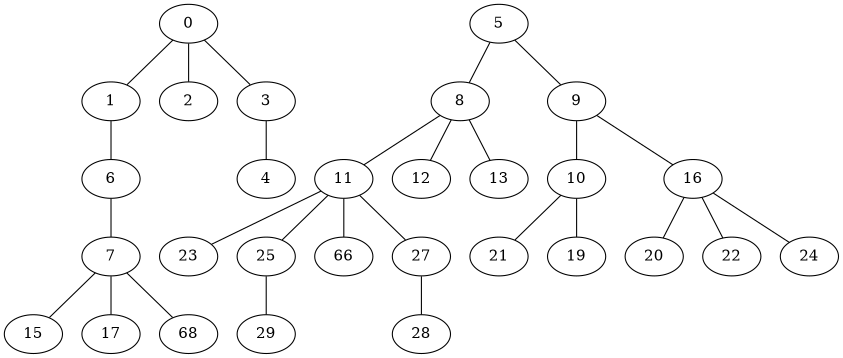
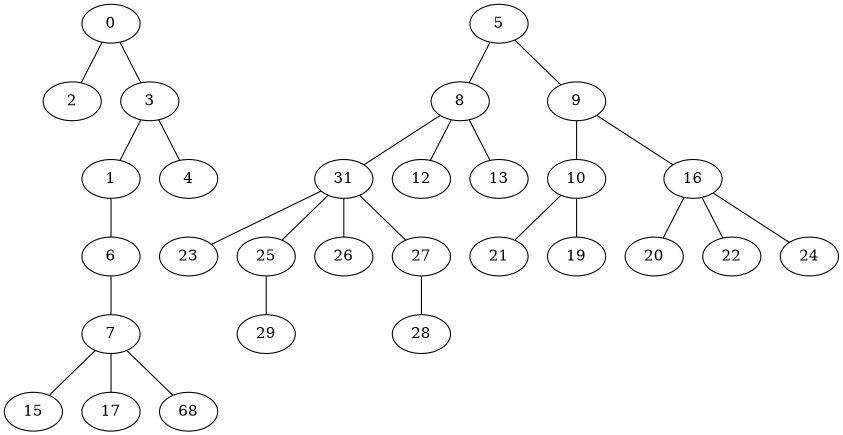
edge "0" -- "1": now "3" -- "1"
node "11": label "11" -> "31"
node "66": label "66" -> "26"
